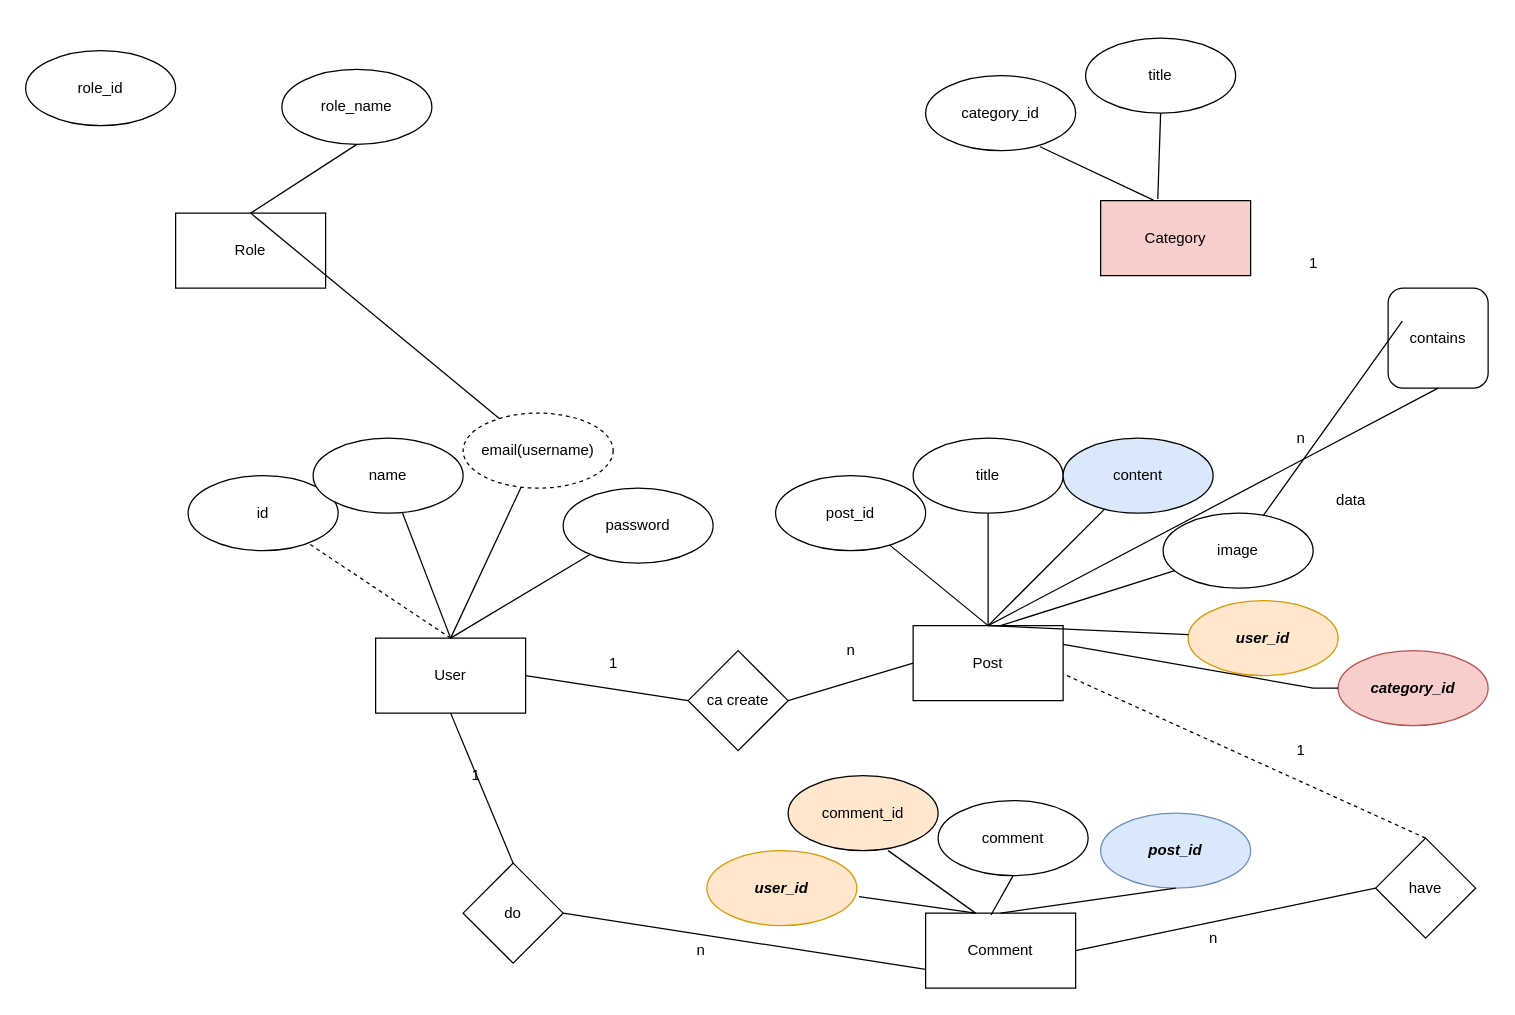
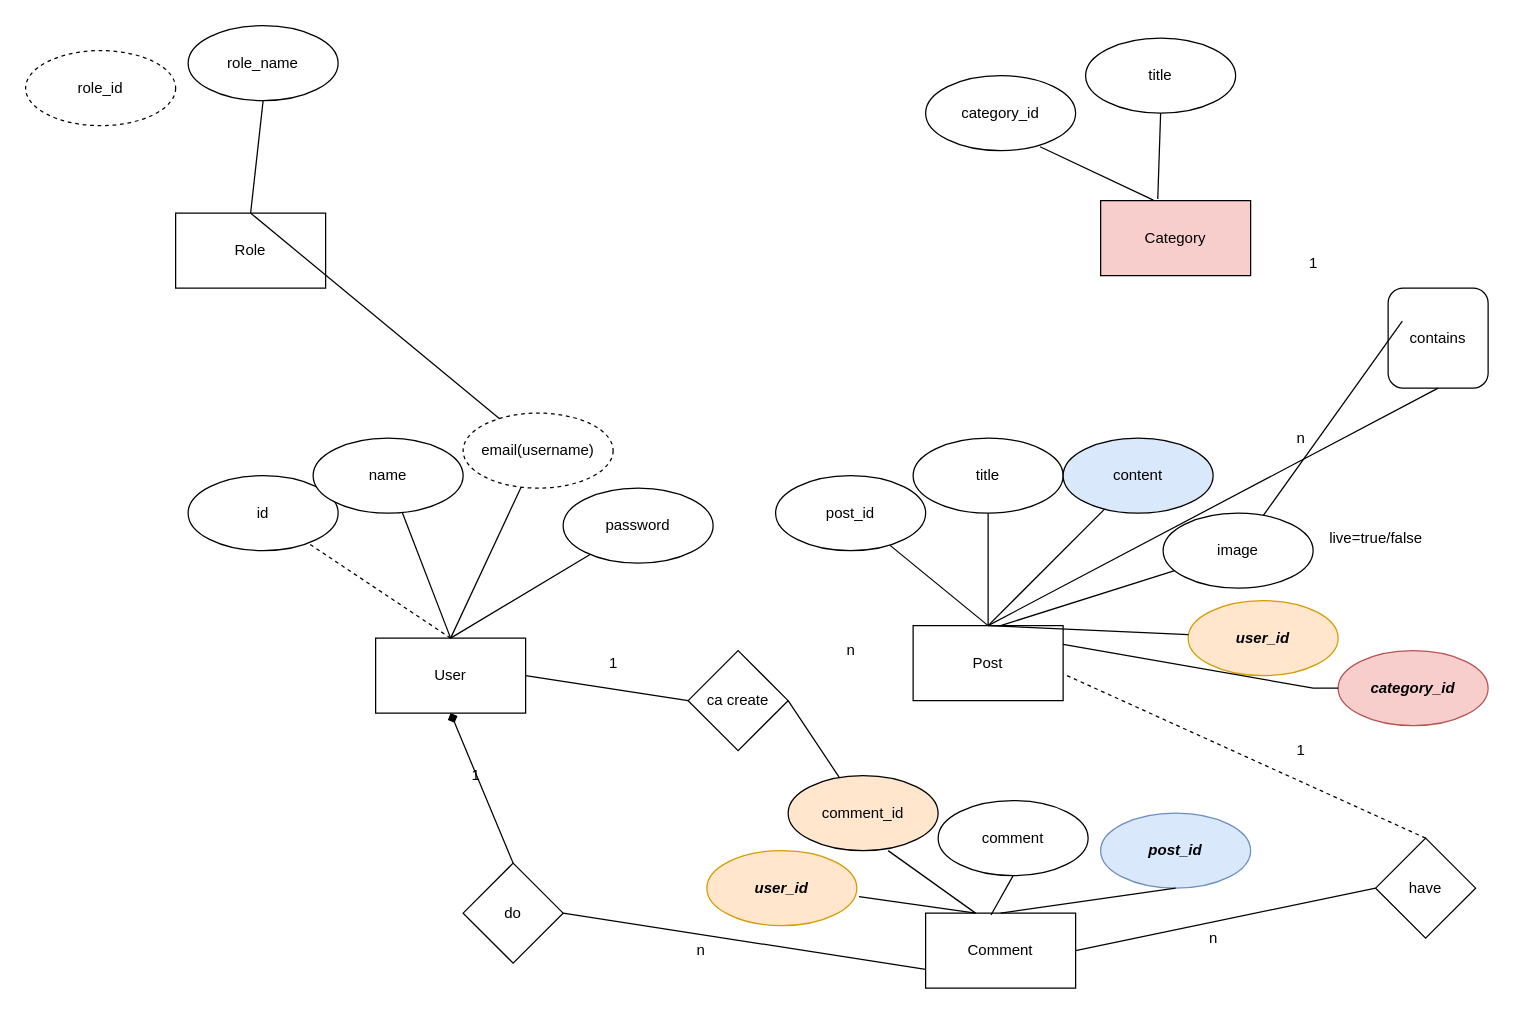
node "role_id": style solid -> dashed
node "role_name": moved (357, 107) -> (263, 63)
node "data": removed
node "live=true/false": added
edge "Post" -- "ca create": now "comment_id" -- "ca create"
edge "User" -- "do": arrowhead none -> diamond
